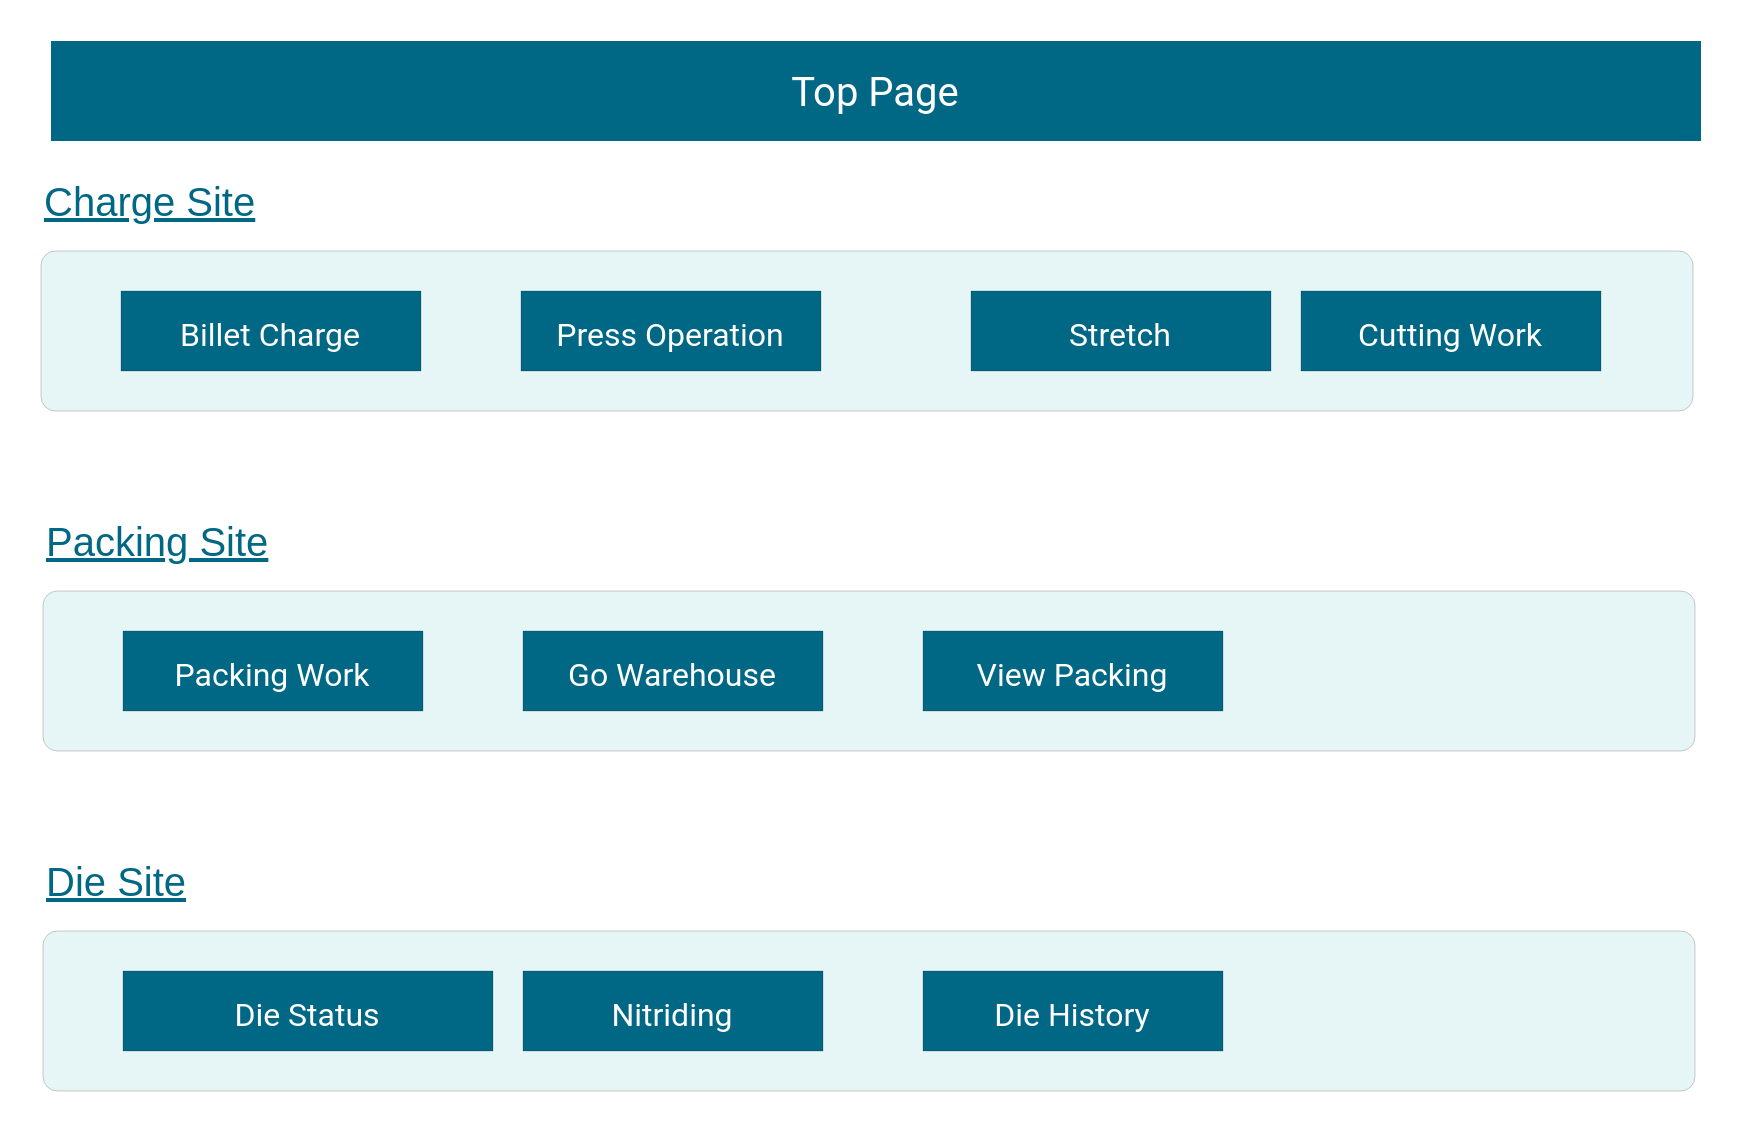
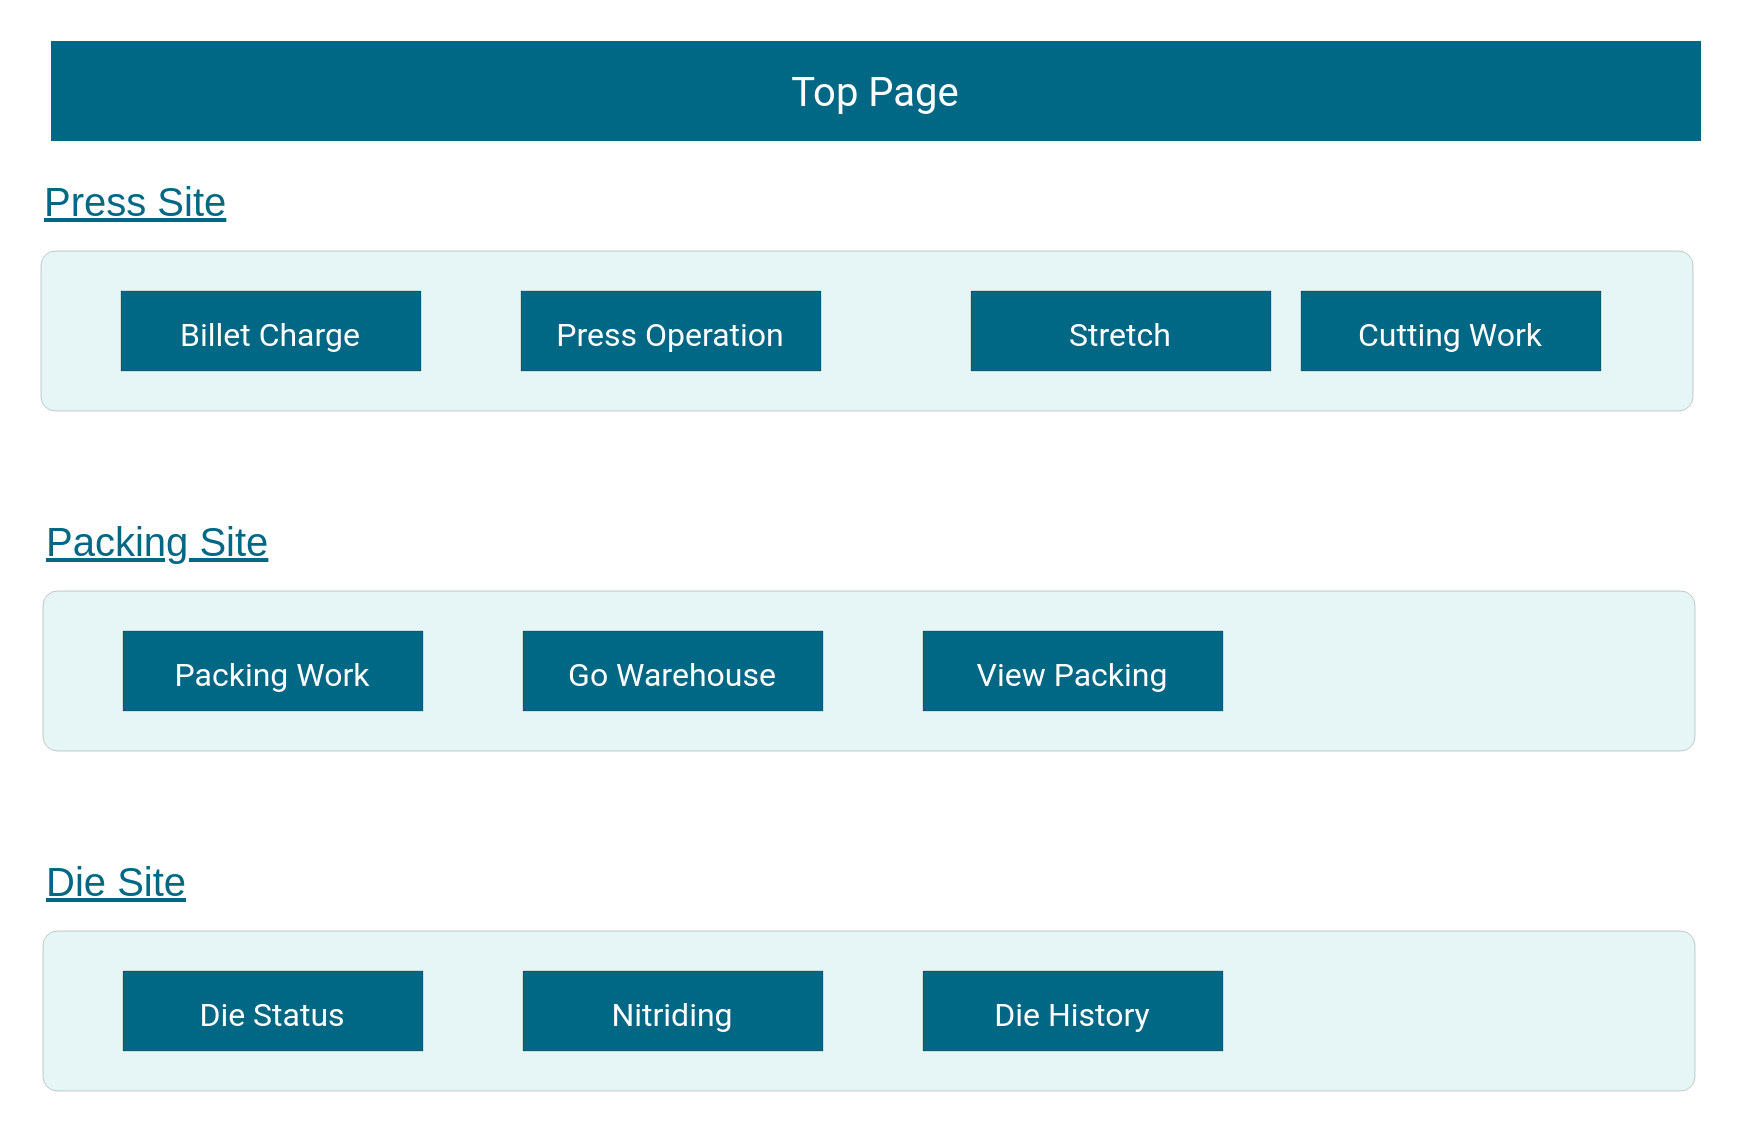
node "Charge Site": label "Charge Site" -> "Press Site"
node "Die Status": size 370x80 -> 300x80
